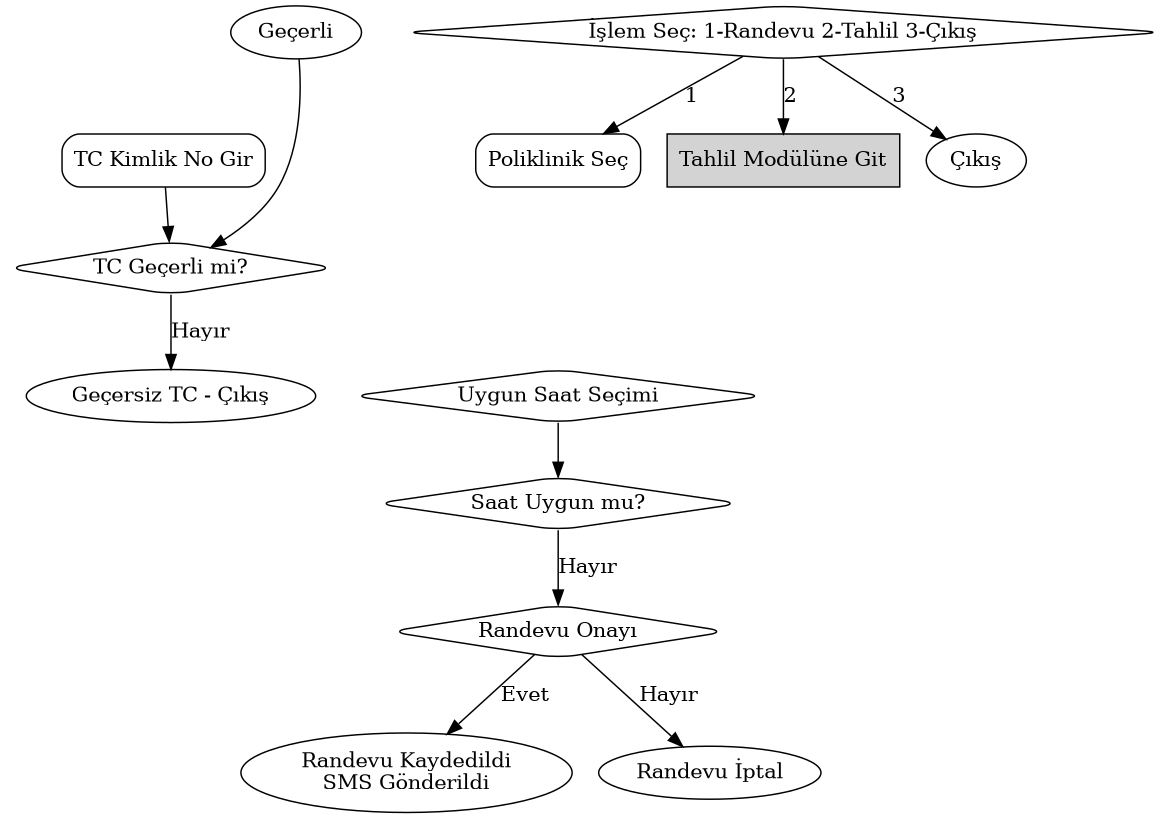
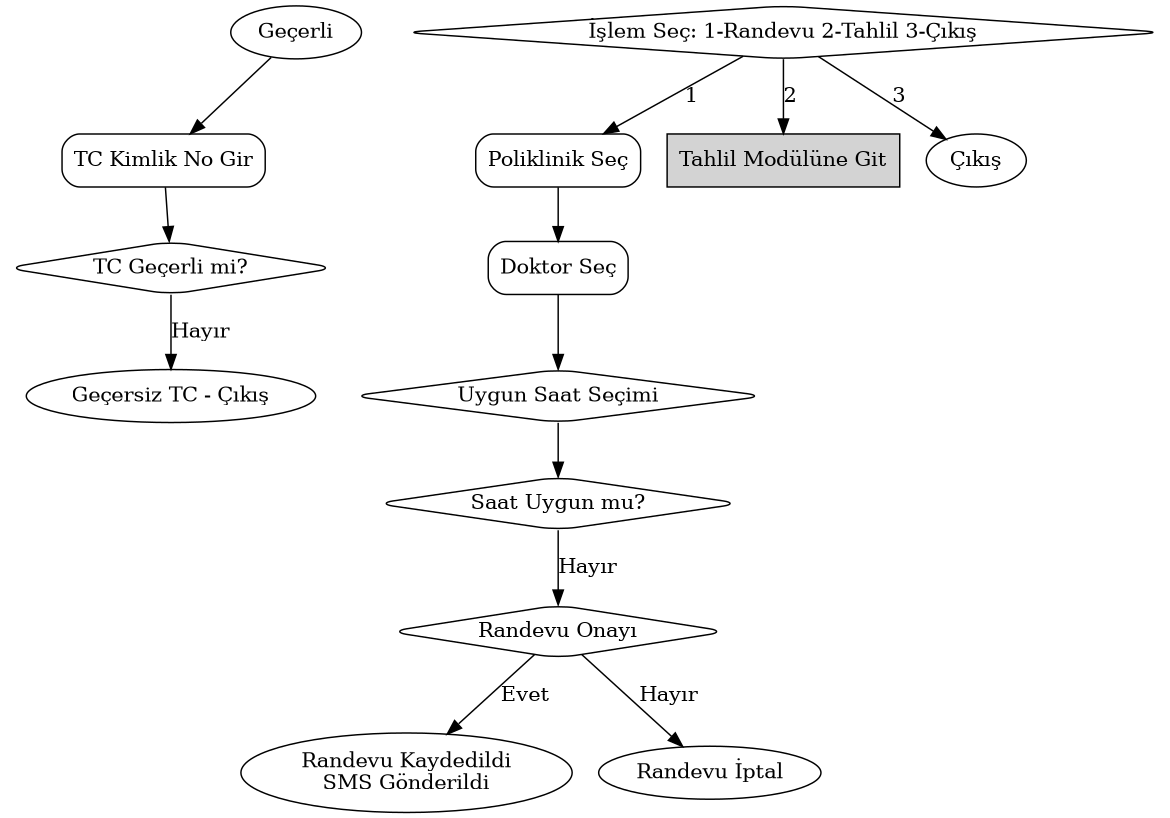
edge "Geçerli" -> "TC Geçerli mi?": now "Geçerli" -> "TC Kimlik No Gir"
node "Doktor Seç": added
